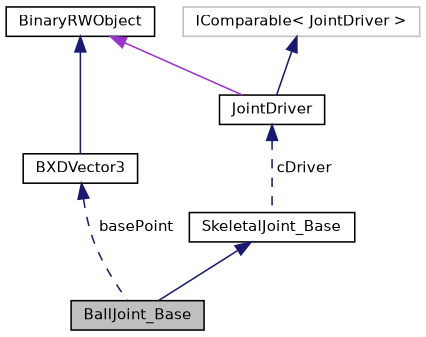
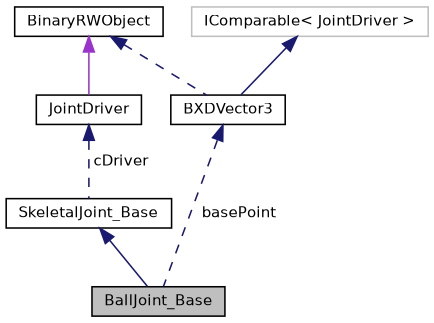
edge "JointDriver" -> "IComparable< JointDriver >": now "BXDVector3" -> "IComparable< JointDriver >"
edge "BXDVector3" -> "BinaryRWObject": style solid -> dashed
